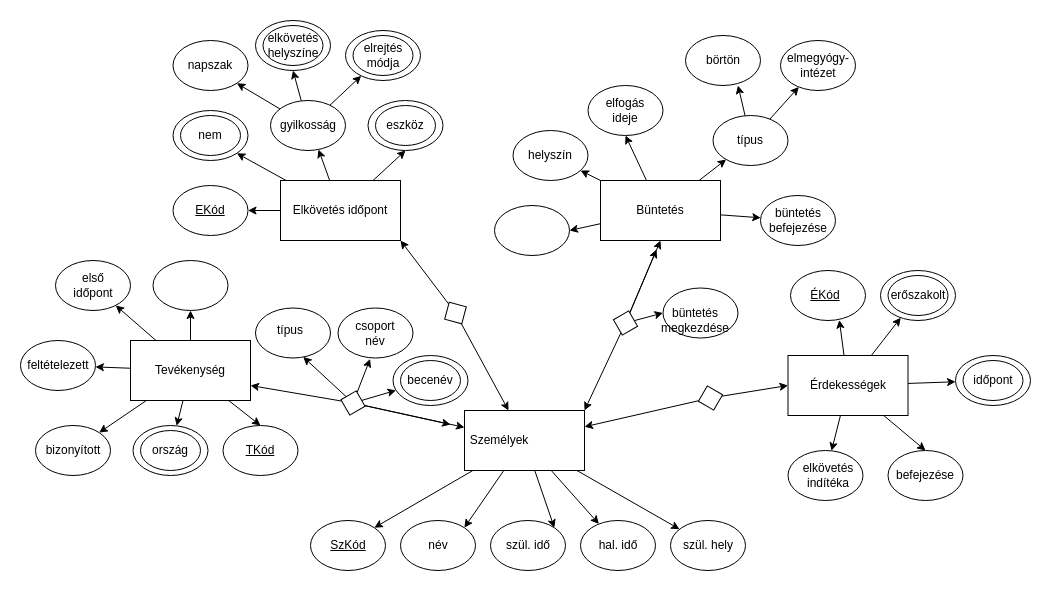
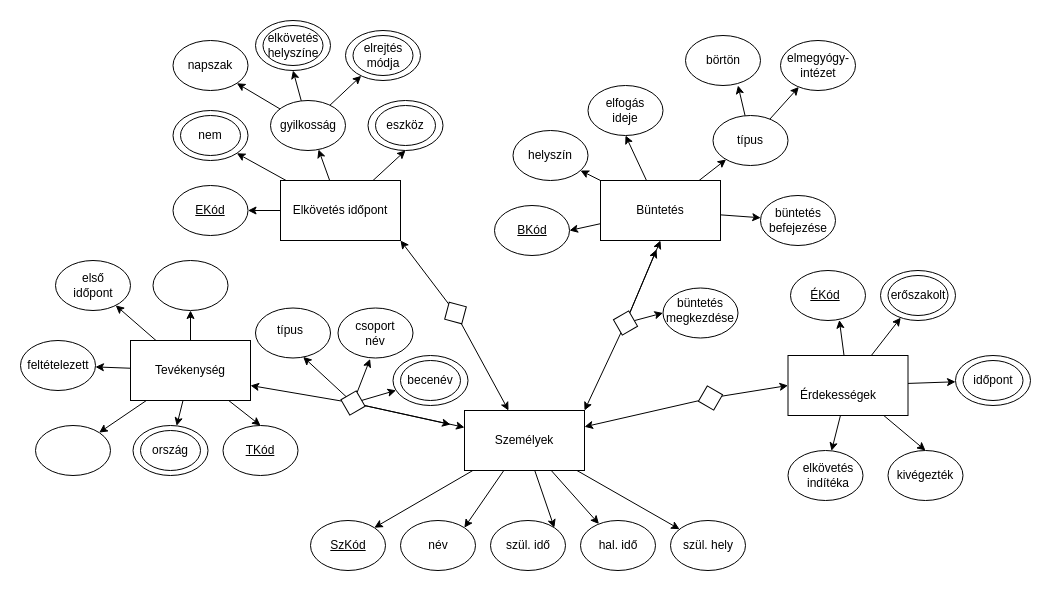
node "BKód": added
node "büntetés megkezdése": moved (696, 321) -> (701, 311)
node "Érdekességek": moved (848, 386) -> (838, 396)
node "Személyek": moved (500, 441) -> (525, 441)
node "bizonyított": removed
node "befejezése": label "befejezése" -> "kivégezték"
